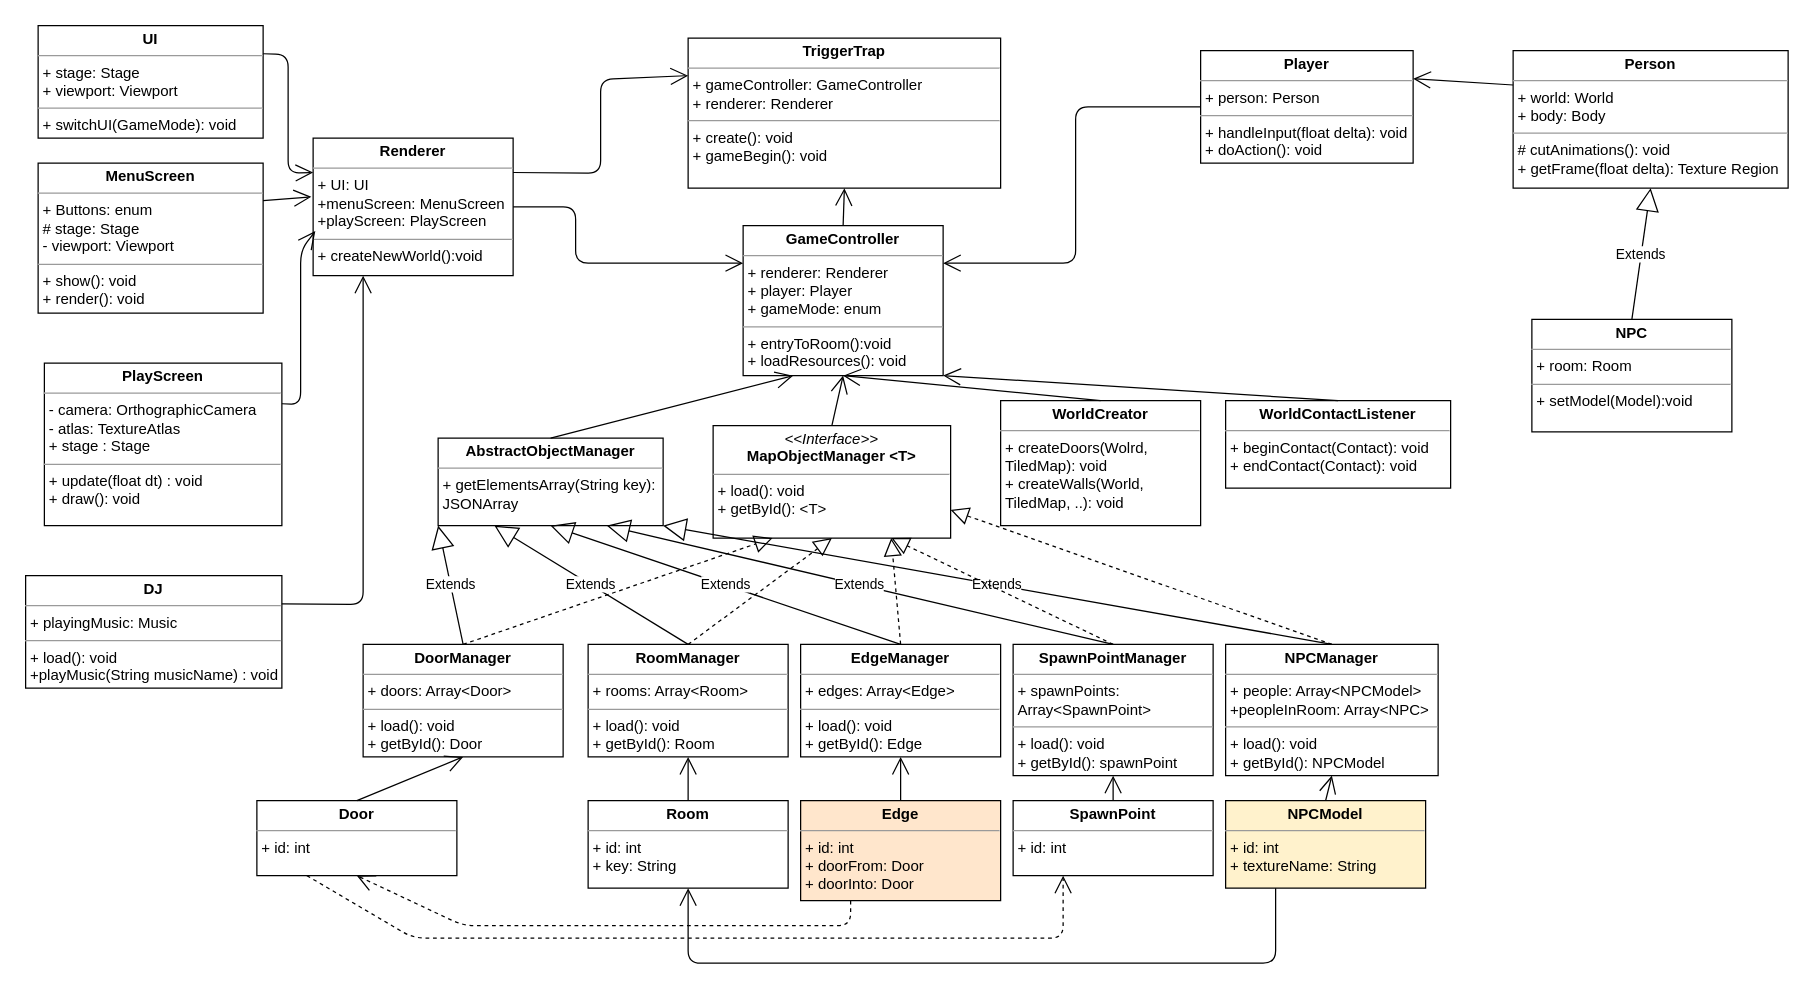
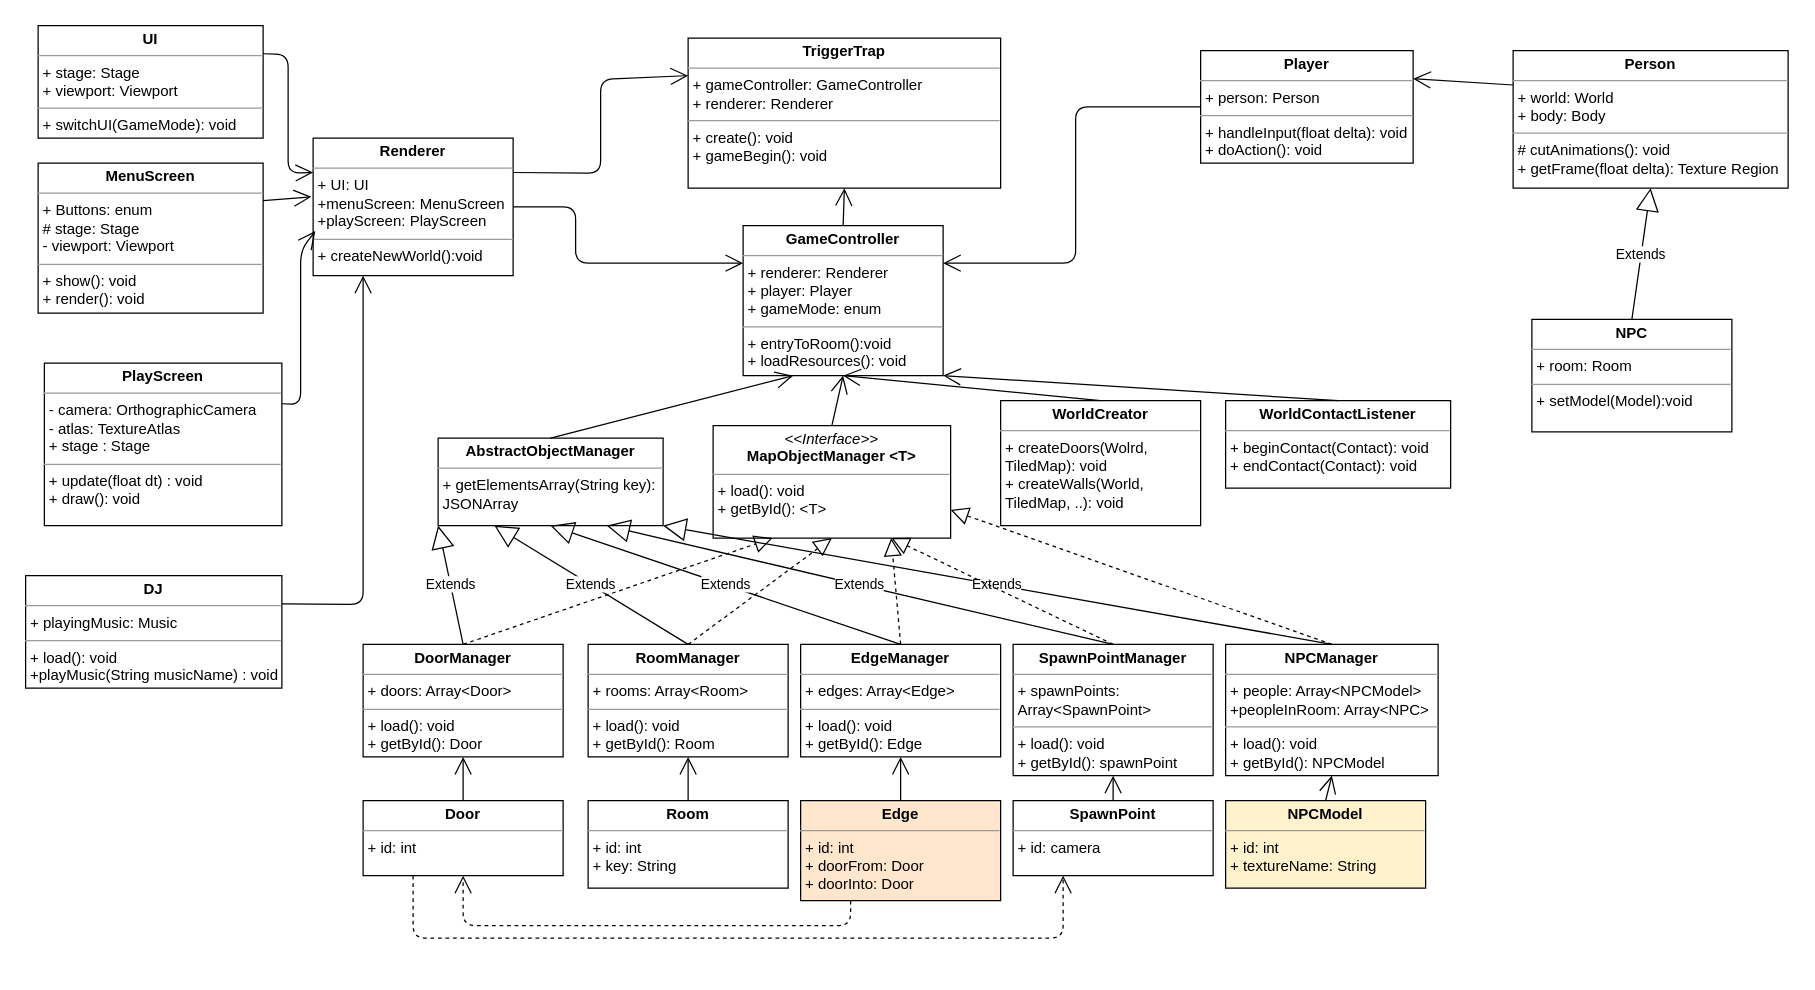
node "SpawnPoint + id: int": label "SpawnPoint + id: int" -> "SpawnPoint + id: camera"
node "Door + id: int": moved (357, 838) -> (463, 838)
edge "NPCModel + id: int + textureName: String" -> "Room + id: int + key: String": removed
